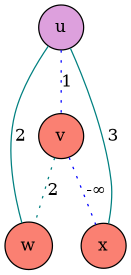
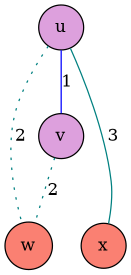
edge "u" -- "v": style dotted -> solid
edge "u" -- "w": style solid -> dotted
node "v": fillcolor salmon -> plum
edge "v" -- "x": removed, label "-∞"
